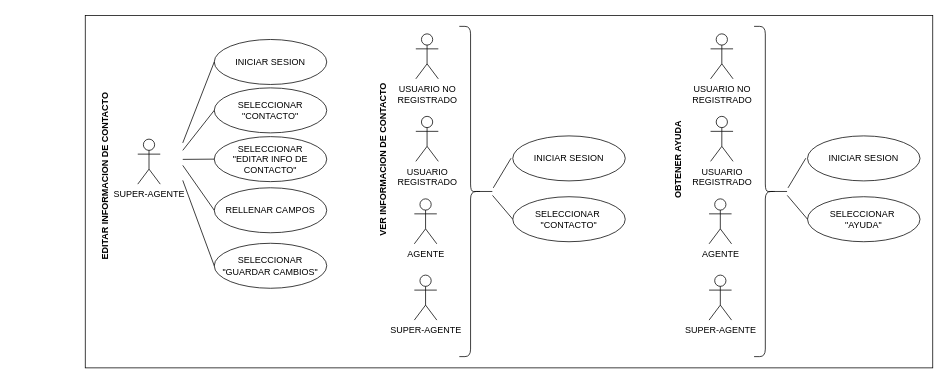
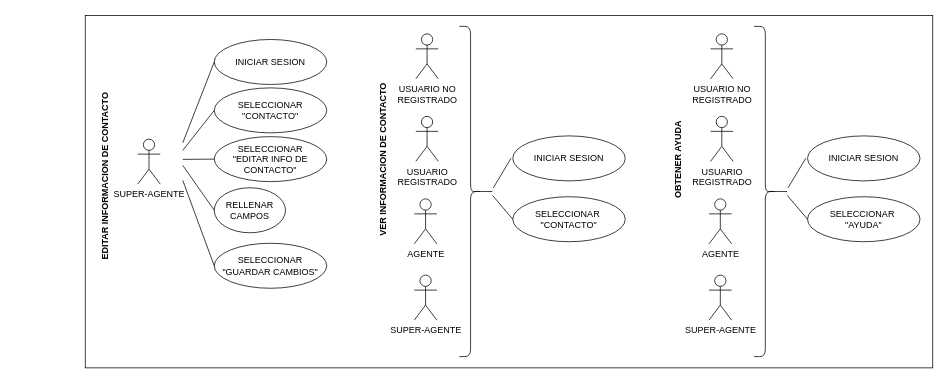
node "RELLENAR CAMPOS": size 113x45 -> 71x45
